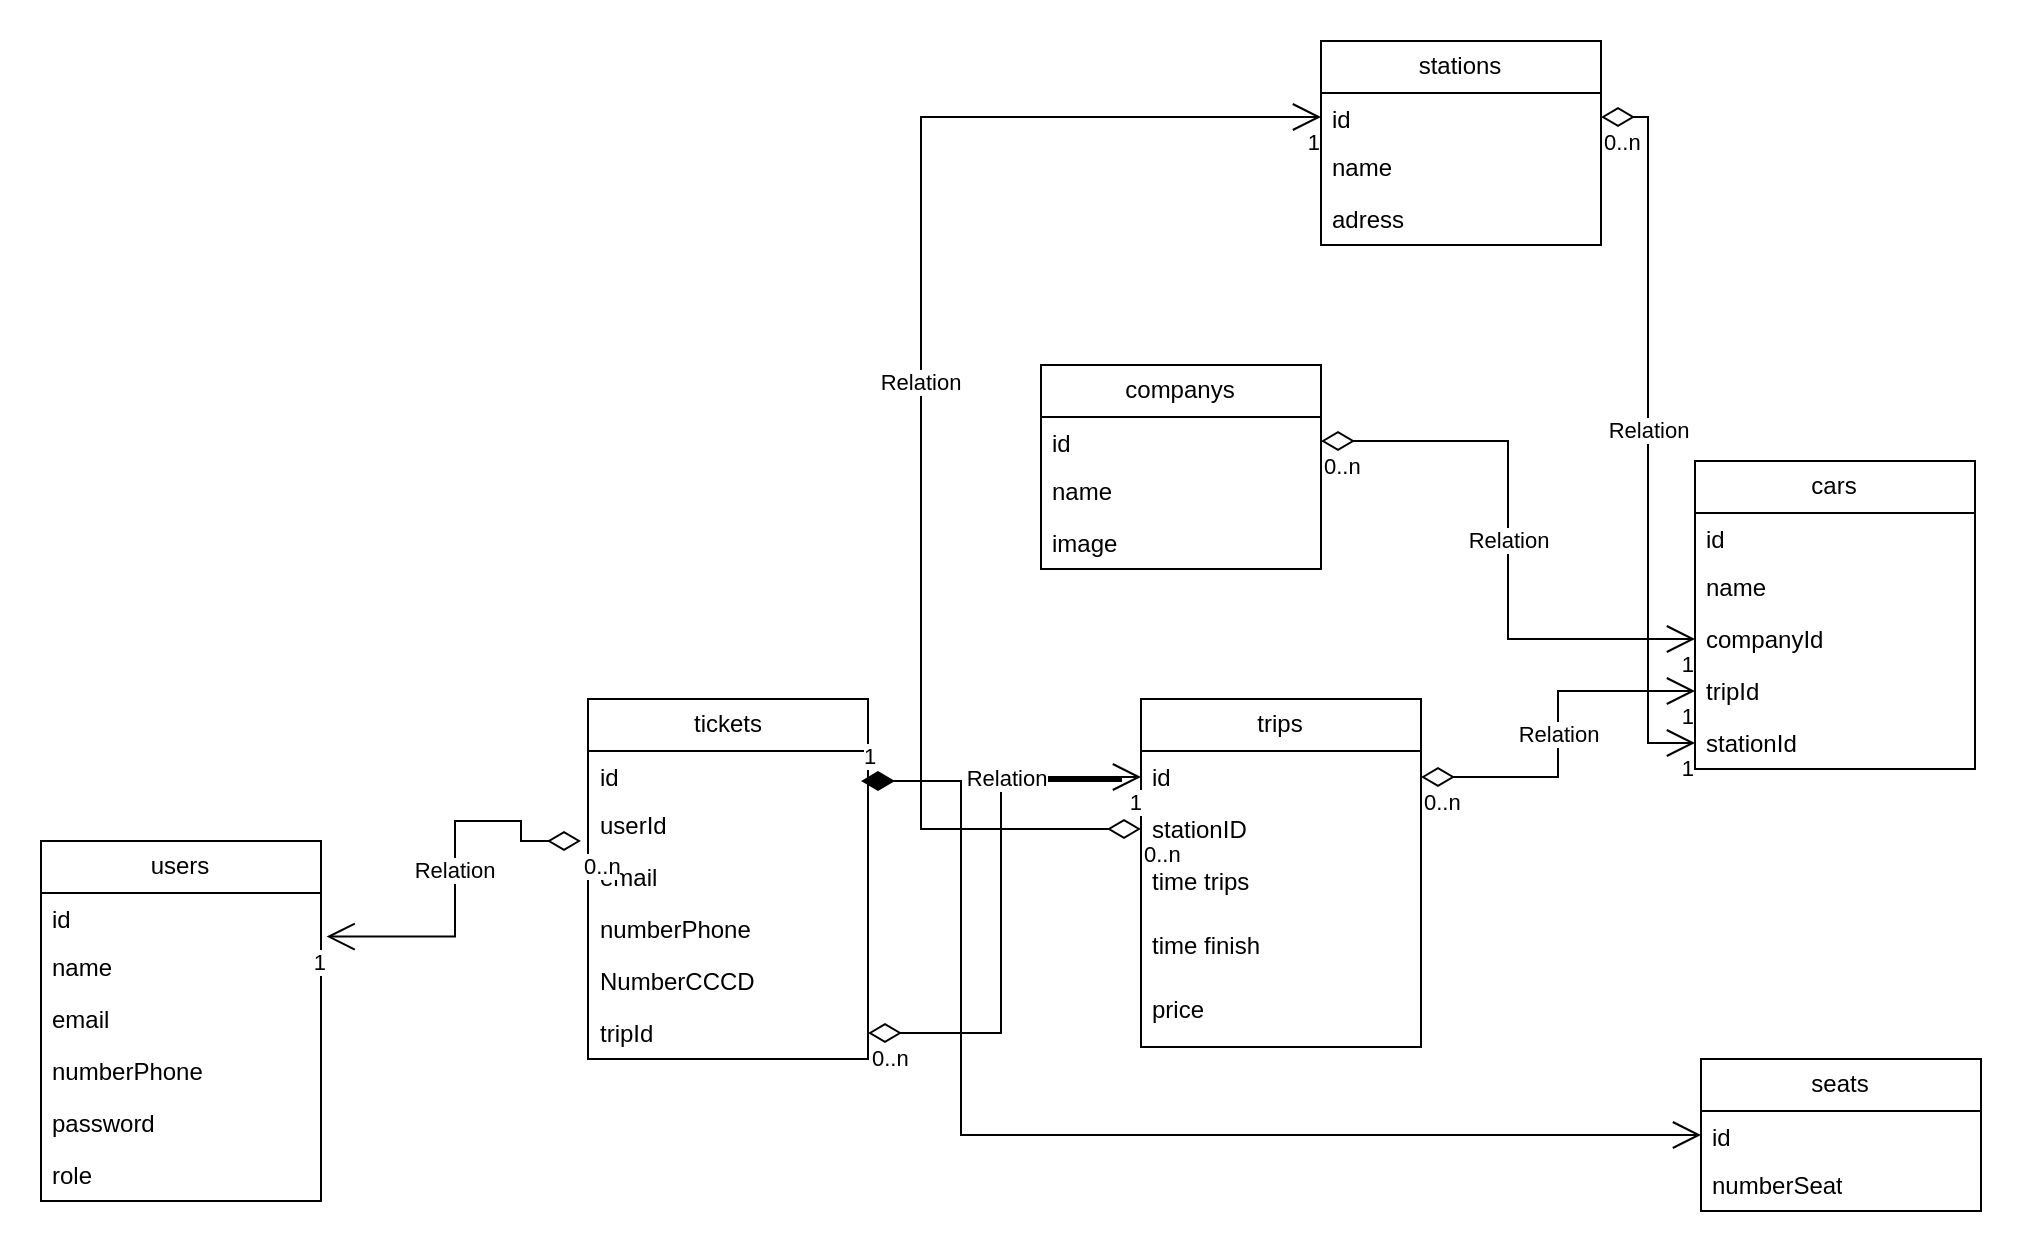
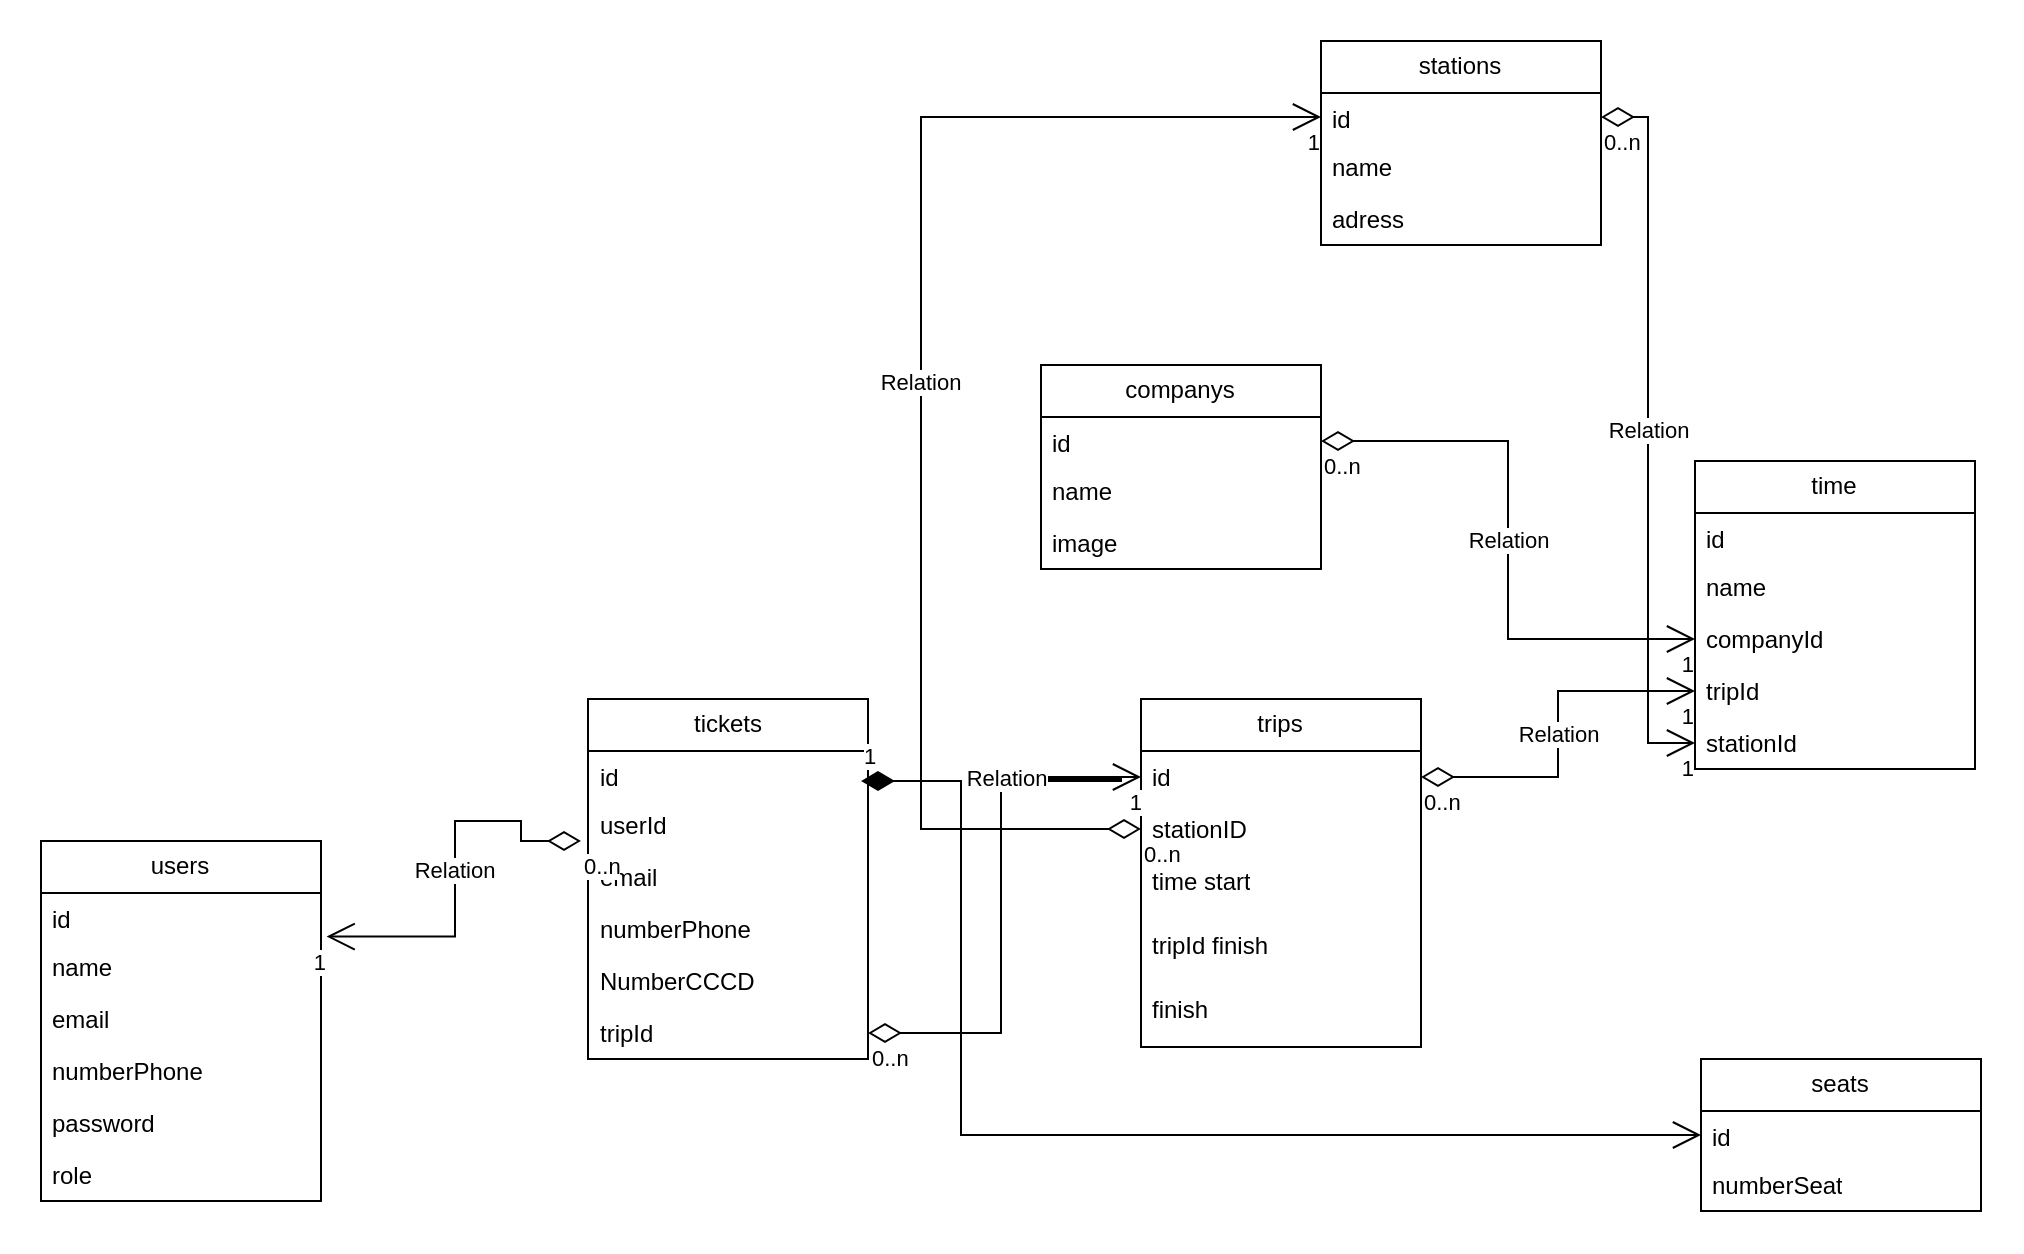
node "cars": label "cars" -> "time"
node "time trips": label "time trips" -> "time start"
node "time finish": label "time finish" -> "tripId finish"
node "price": label "price" -> "finish"
